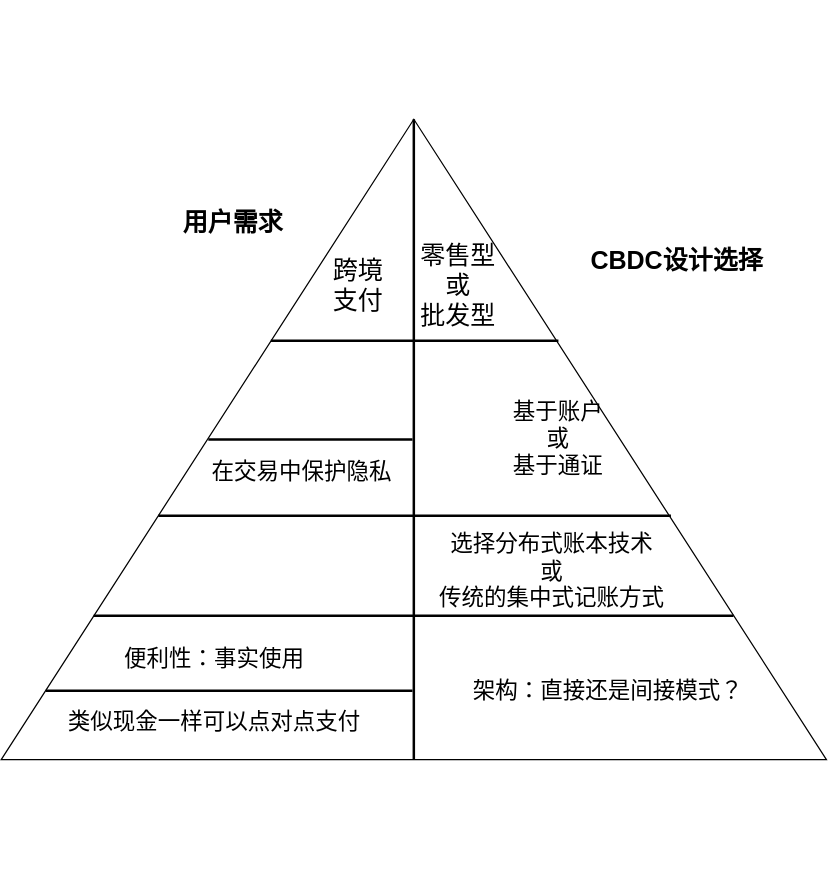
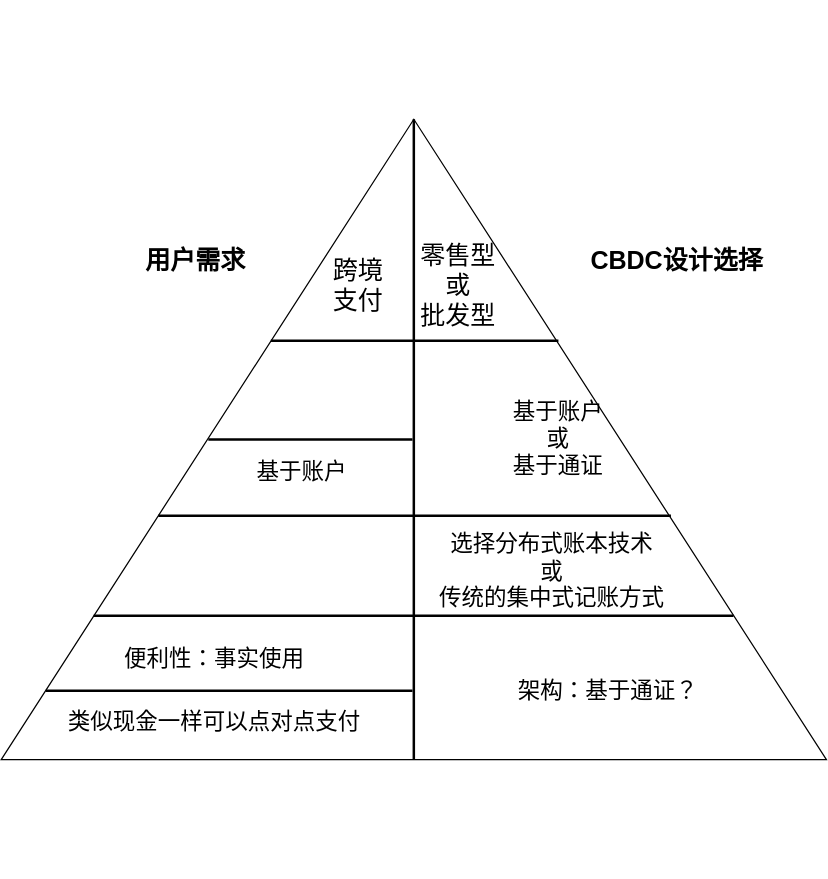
node "用户需求": moved (233, 222) -> (196, 259)
node "在交易中保护隐私": label "在交易中保护隐私" -> "基于账户"
node "架构：直接还是间接模式？": label "架构：直接还是间接模式？" -> "架构：基于通证？"
